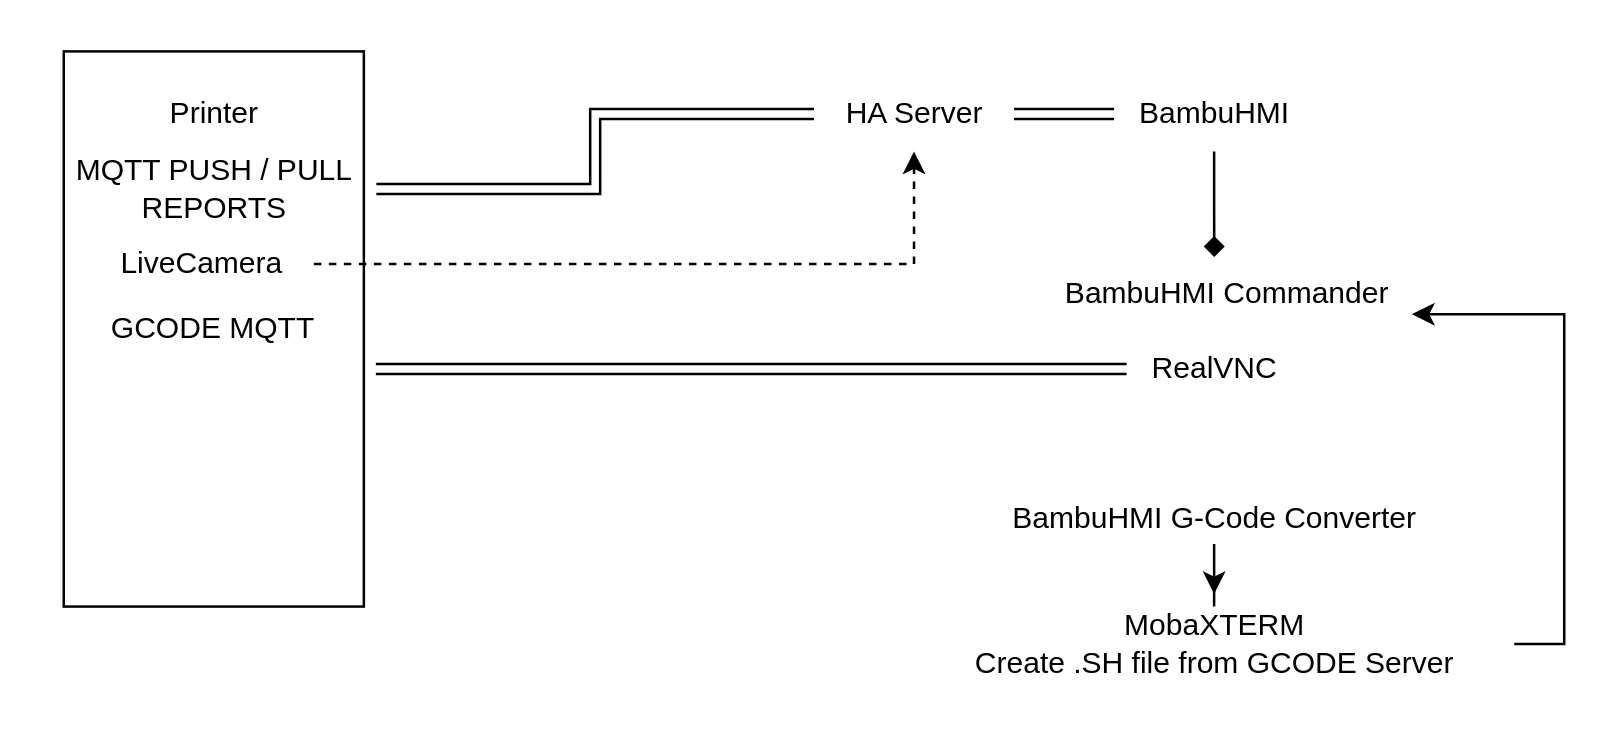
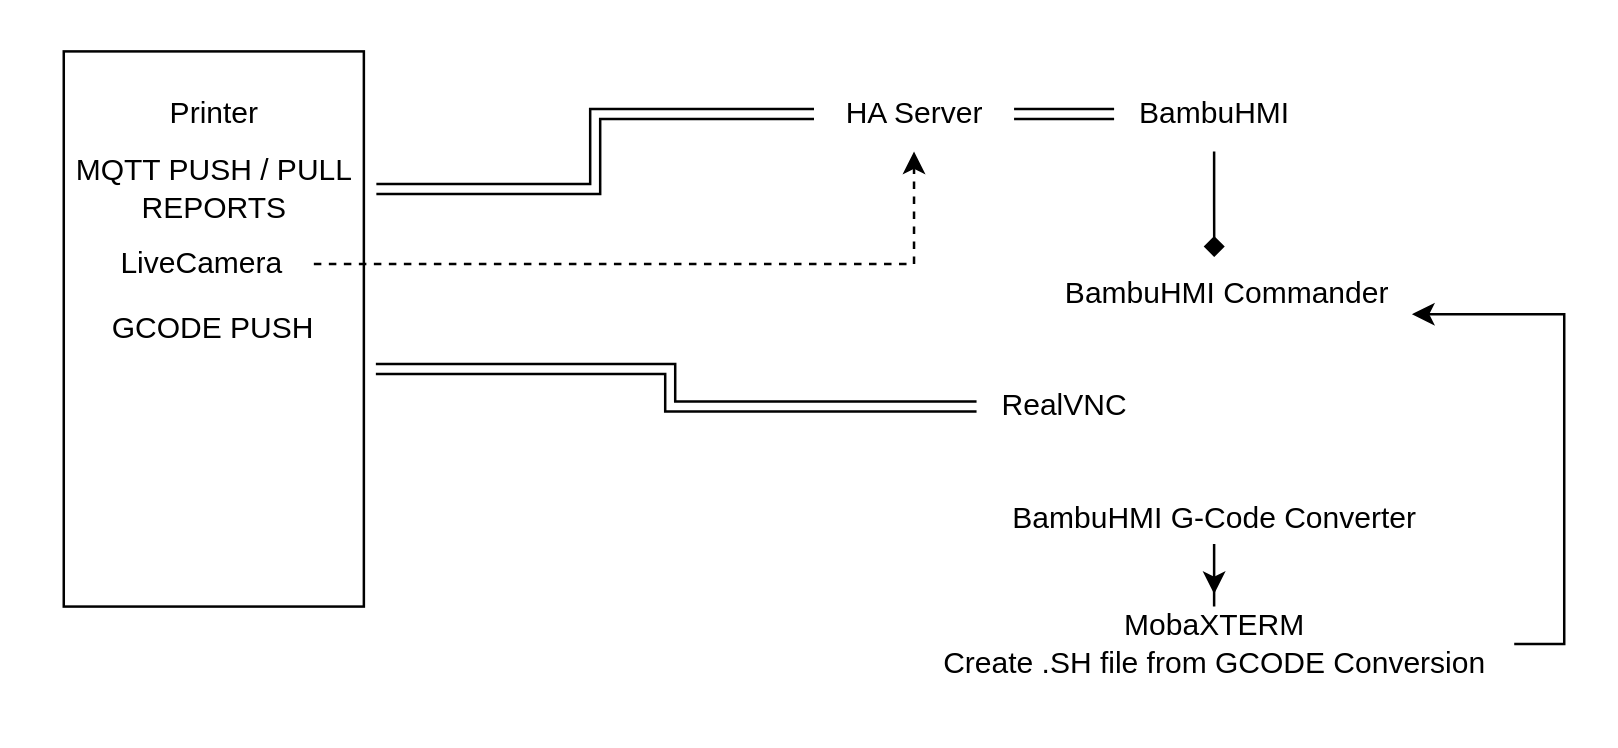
node "GCODE MQTT": label "GCODE MQTT" -> "GCODE PUSH"
node "RealVNC": moved (1214, 369) -> (1064, 406)
node "MobaXTERM Create .SH file from GCODE Server": label "MobaXTERM Create .SH file from GCODE Server" -> "MobaXTERM Create .SH file from GCODE Conversion"
